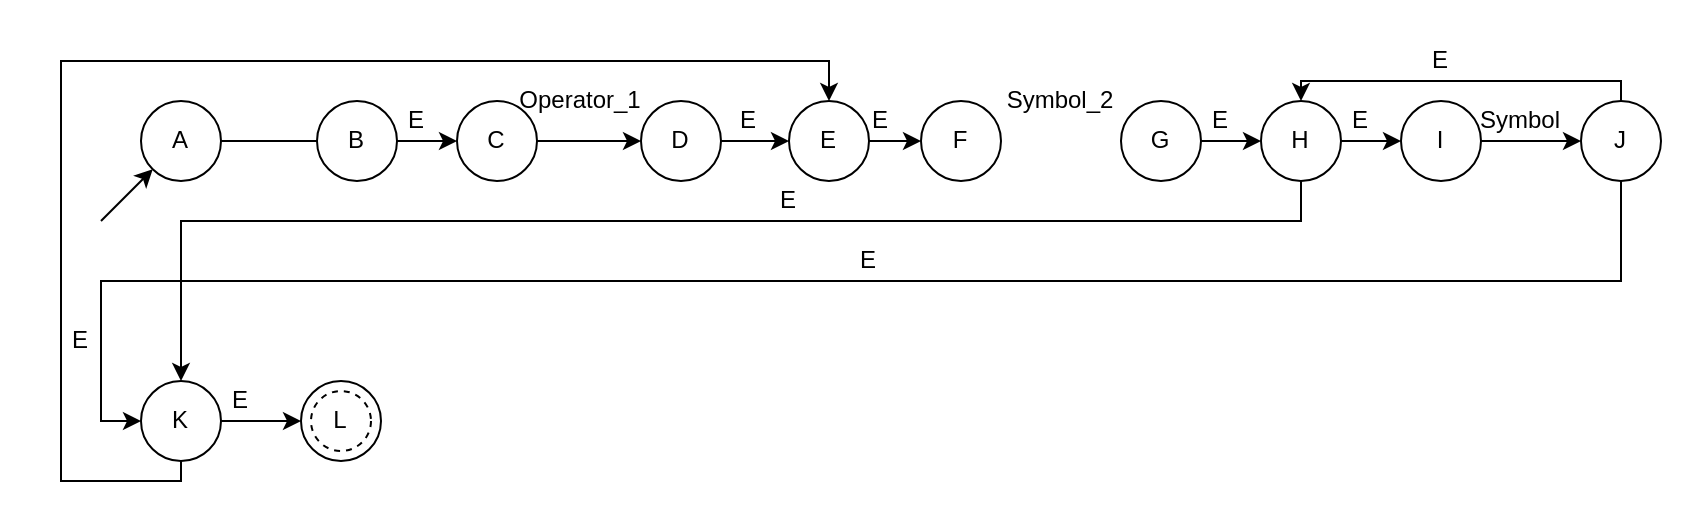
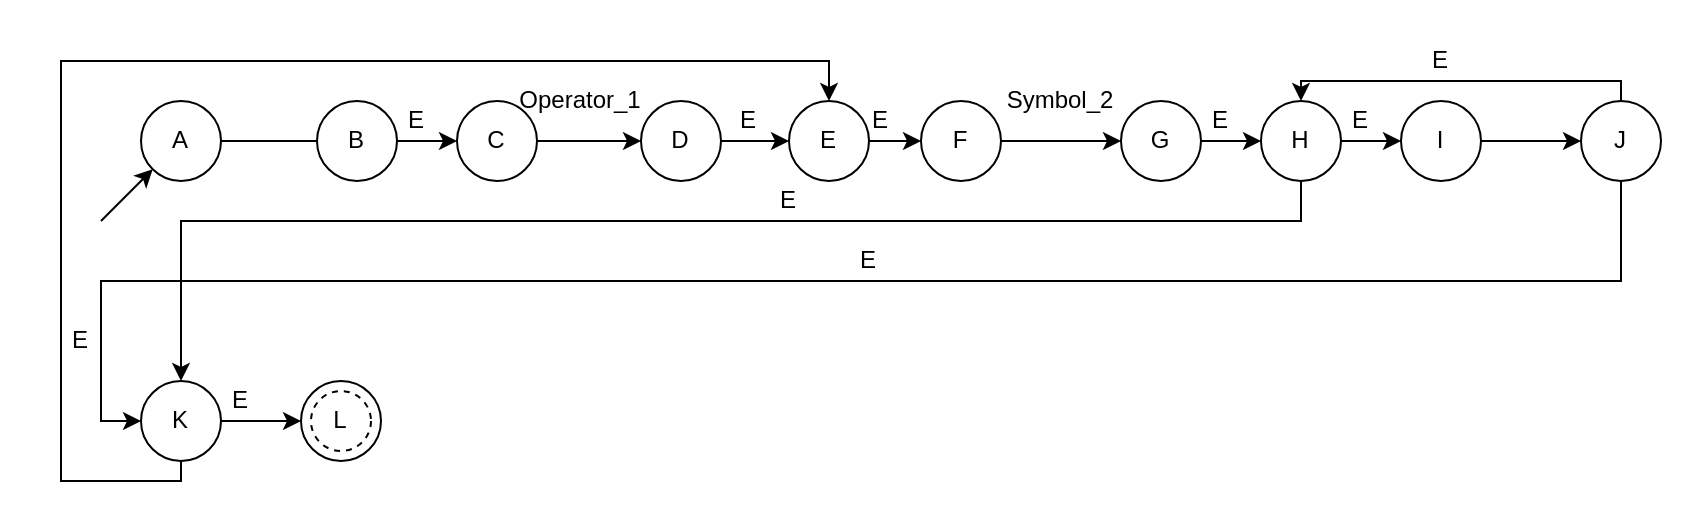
node "Symbol": removed
edge "F" -> "G": added
